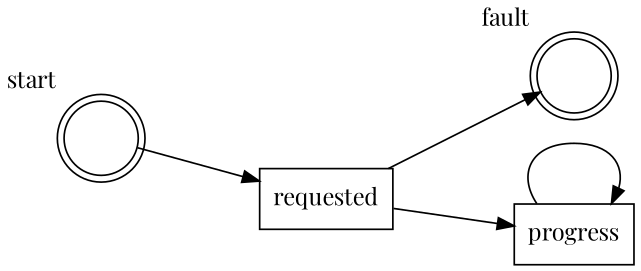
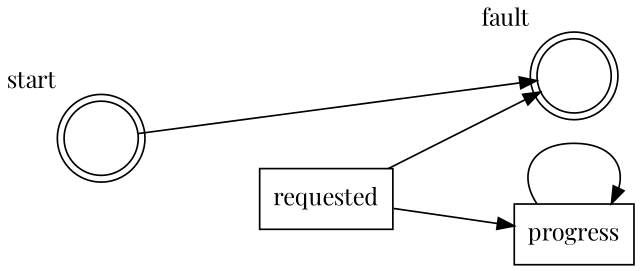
edge "start" -> "requested": now "start" -> "fault"
